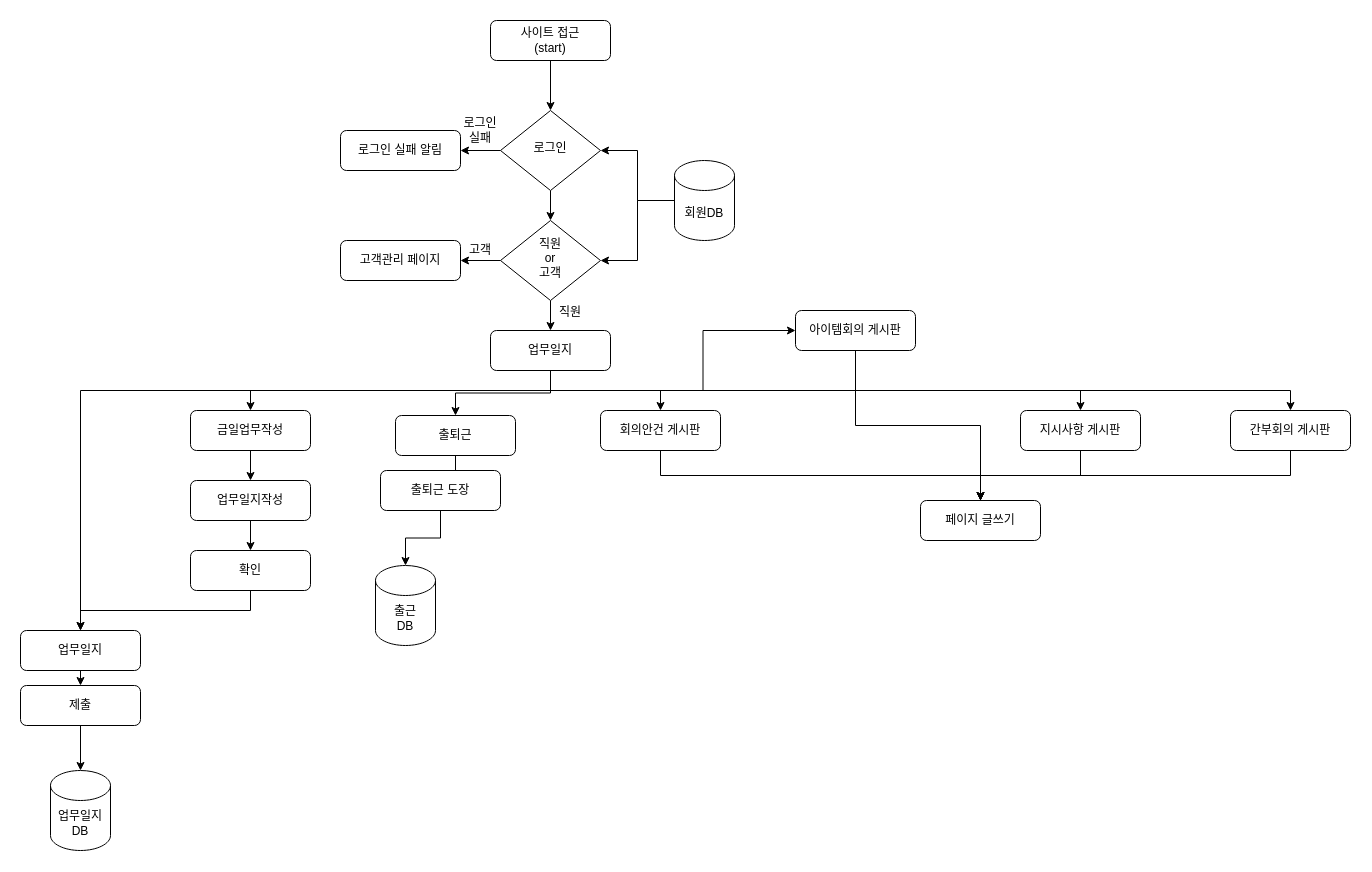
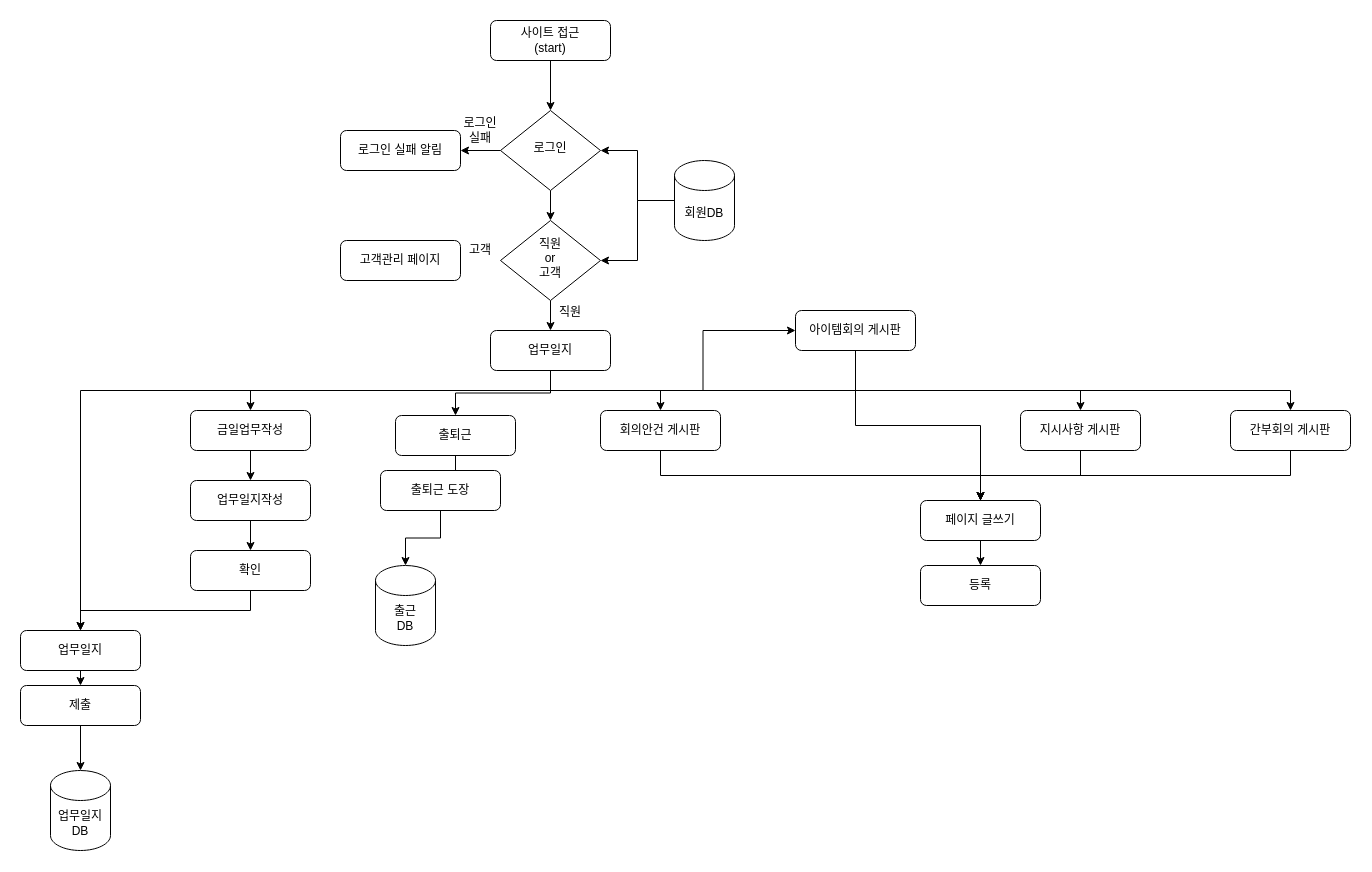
edge "직원 or 고객" -> "고객관리 페이지": removed
edge "페이지 글쓰기" -> "등록": added
node "등록": added
